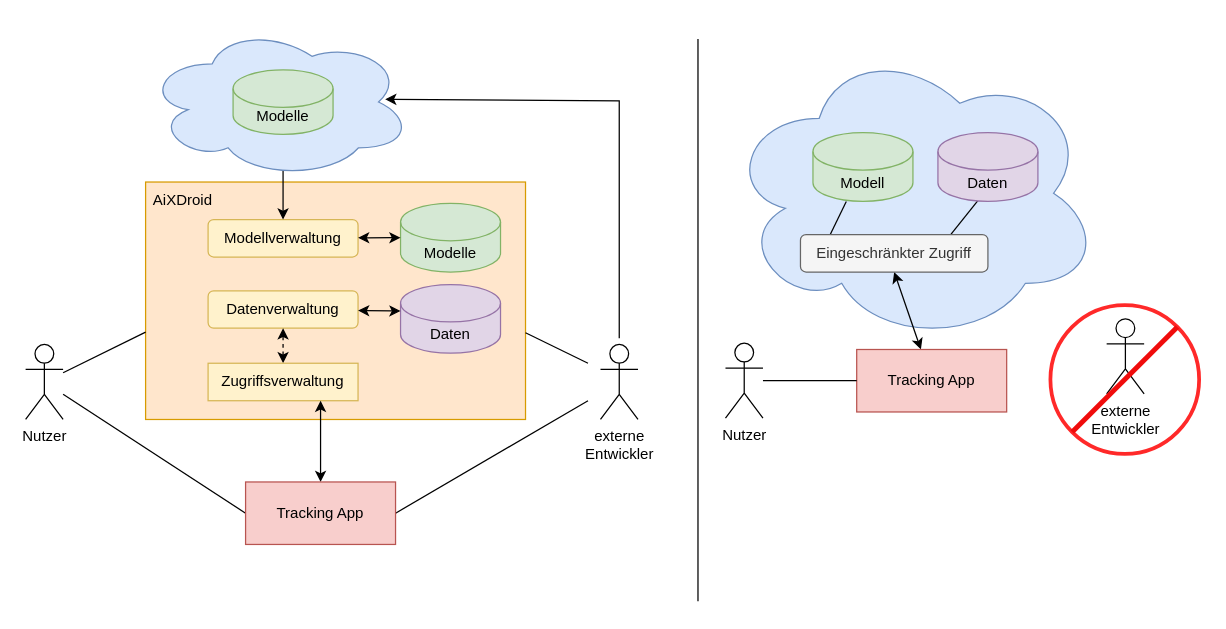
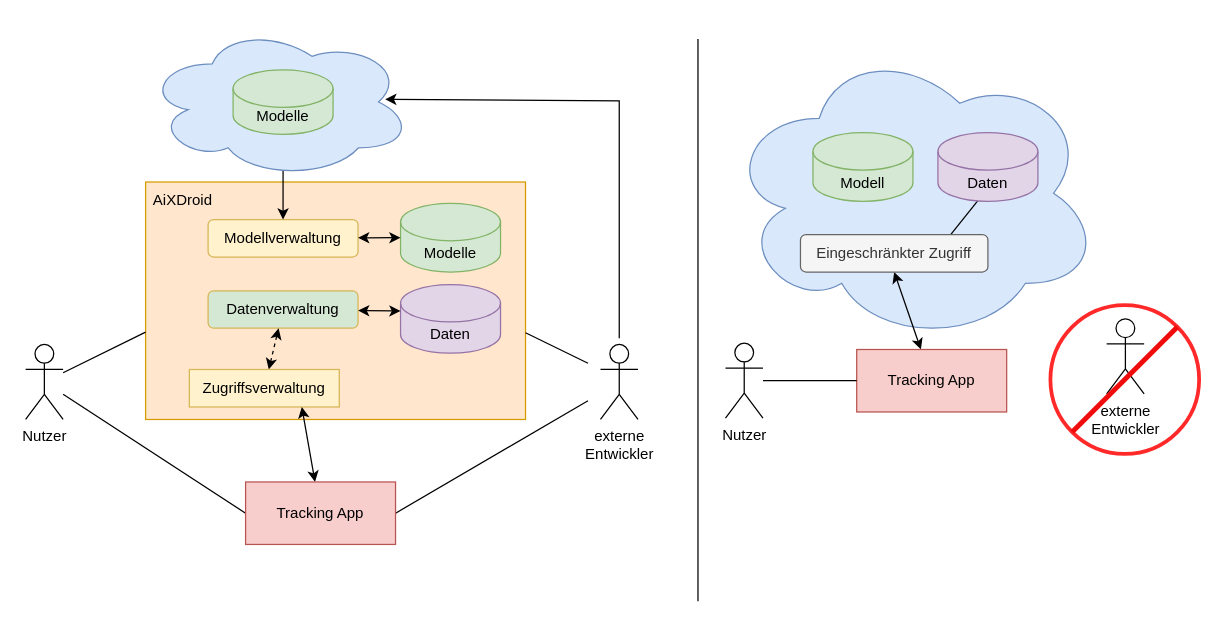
edge "Modell" -- "Eingeschränkter Zugriff": removed
node "Datenverwaltung": fillcolor #fff2cc -> #d5e8d4
node "Zugriffsverwaltung": moved (283, 382) -> (264, 388)
